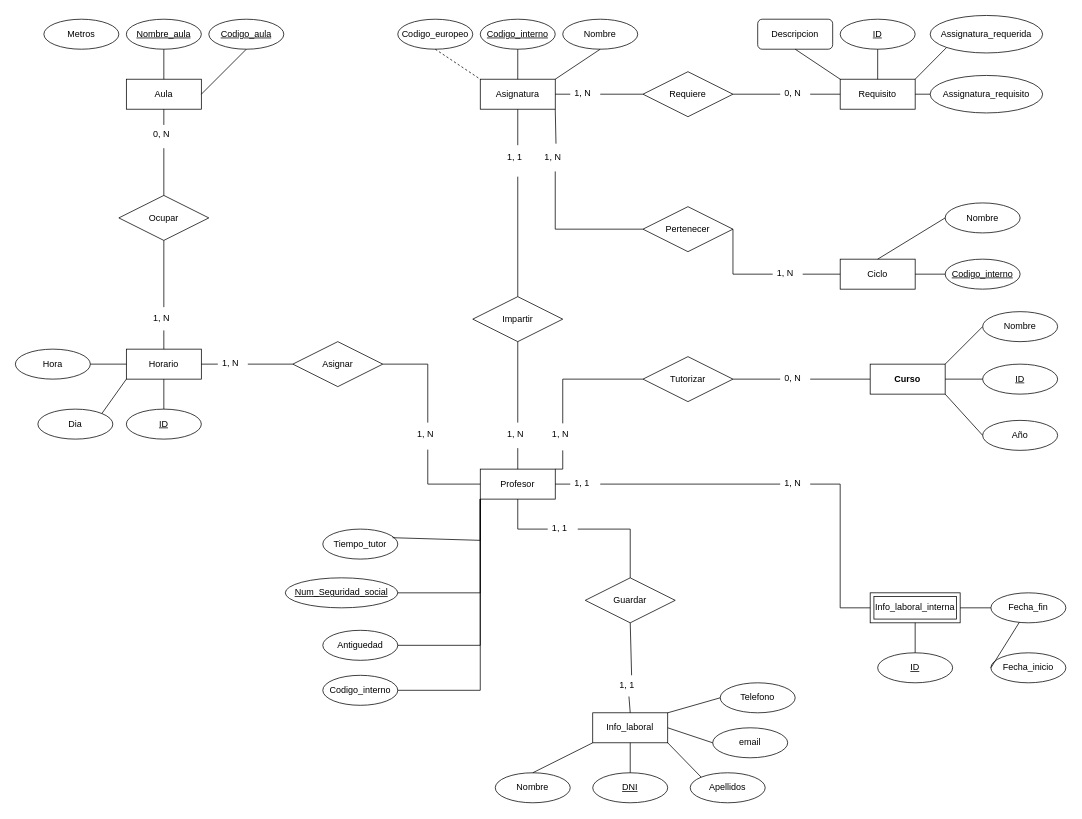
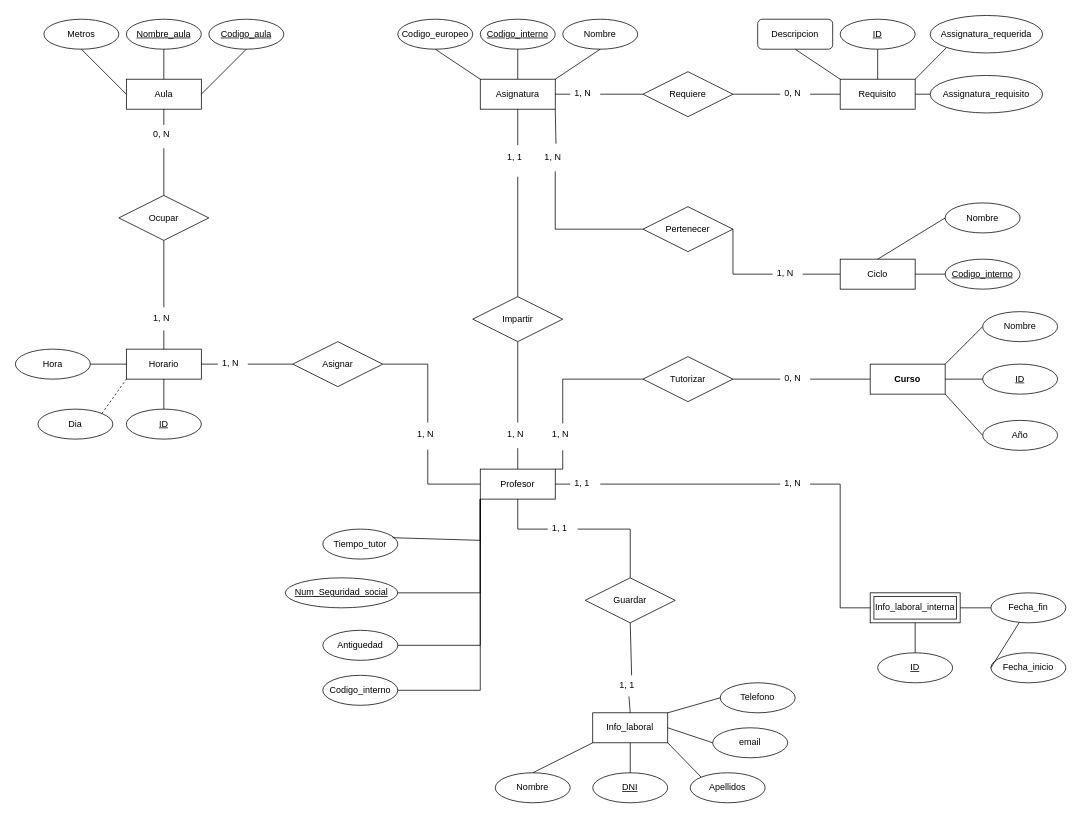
edge "Codigo_europeo" -- "Asignatura": style dashed -> solid
edge "Metros" -- "Aula": added
edge "Horario" -- "Dia": style solid -> dashed
